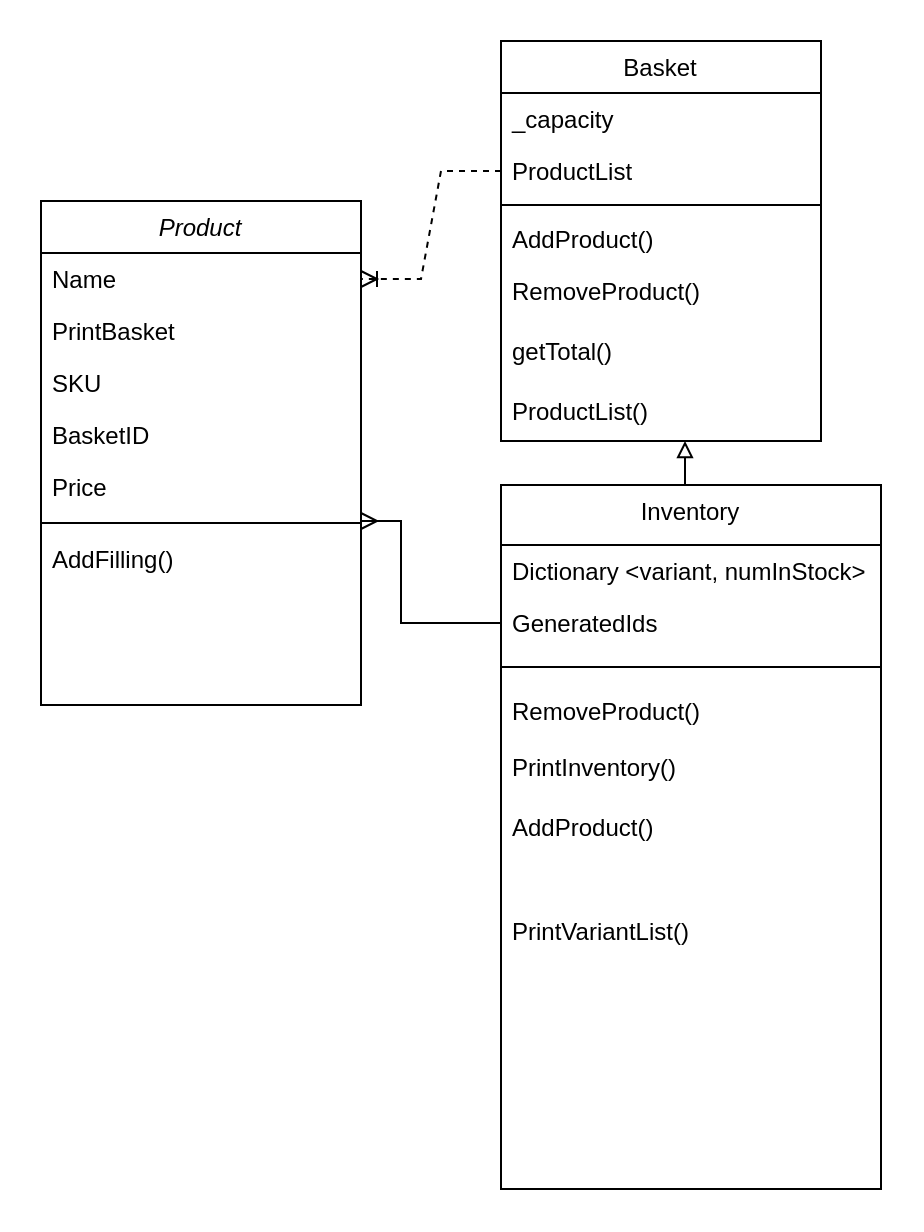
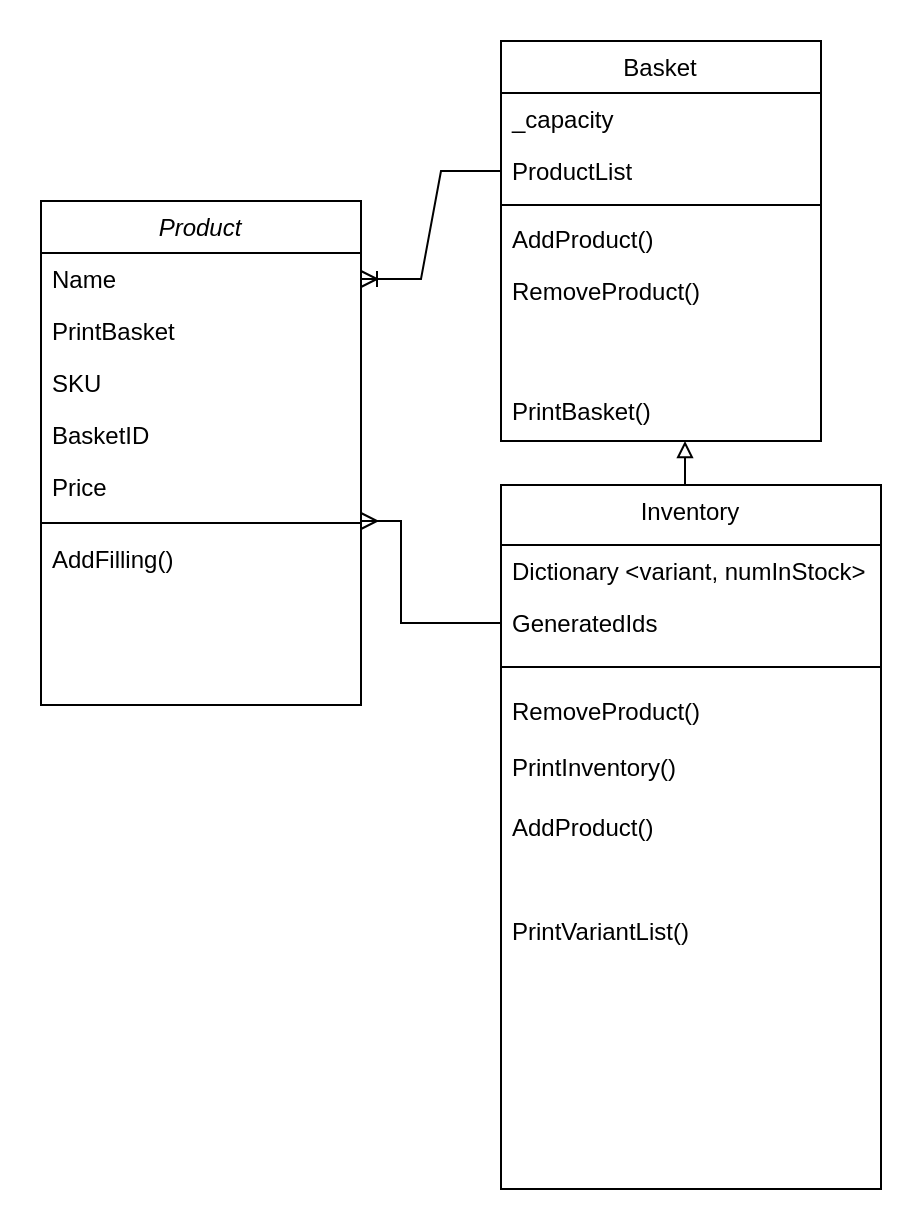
edge "ProductList" -> "Name": style dashed -> solid
node "getTotal()": removed
node "ProductList()": label "ProductList()" -> "PrintBasket()"
